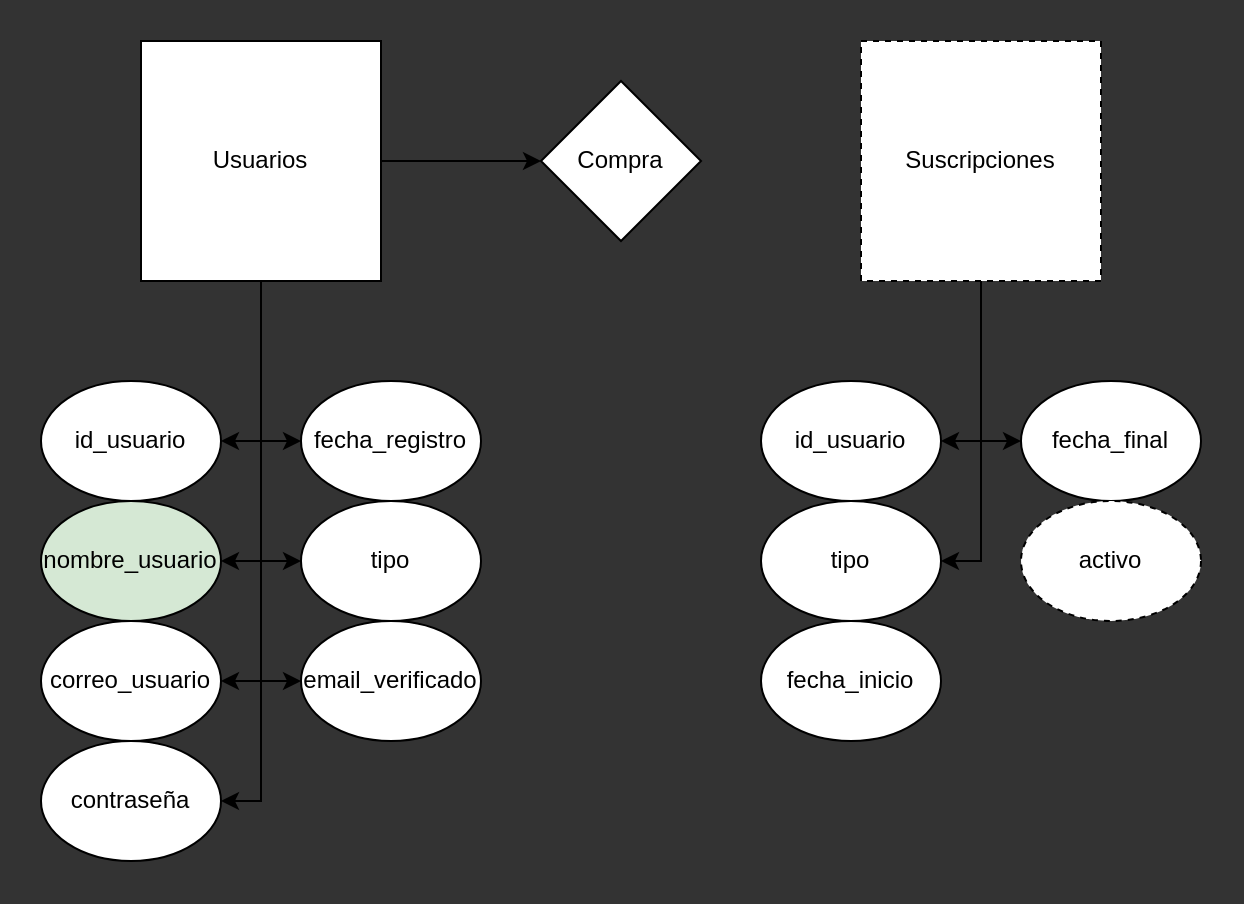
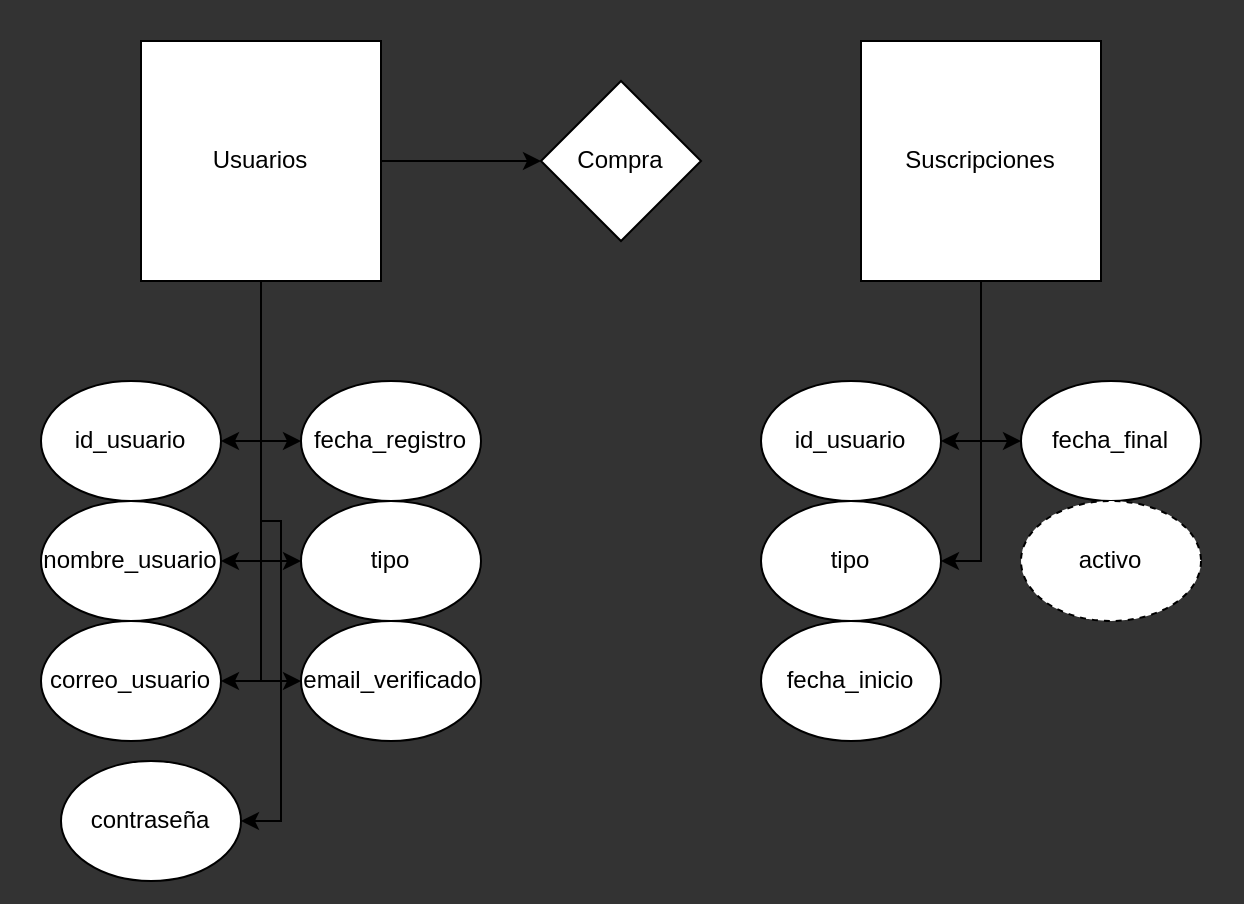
node "Suscripciones": style dashed -> solid
node "nombre_usuario": fillcolor #d5e8d4 -> #ffffff
node "contraseña": moved (131, 801) -> (151, 821)
